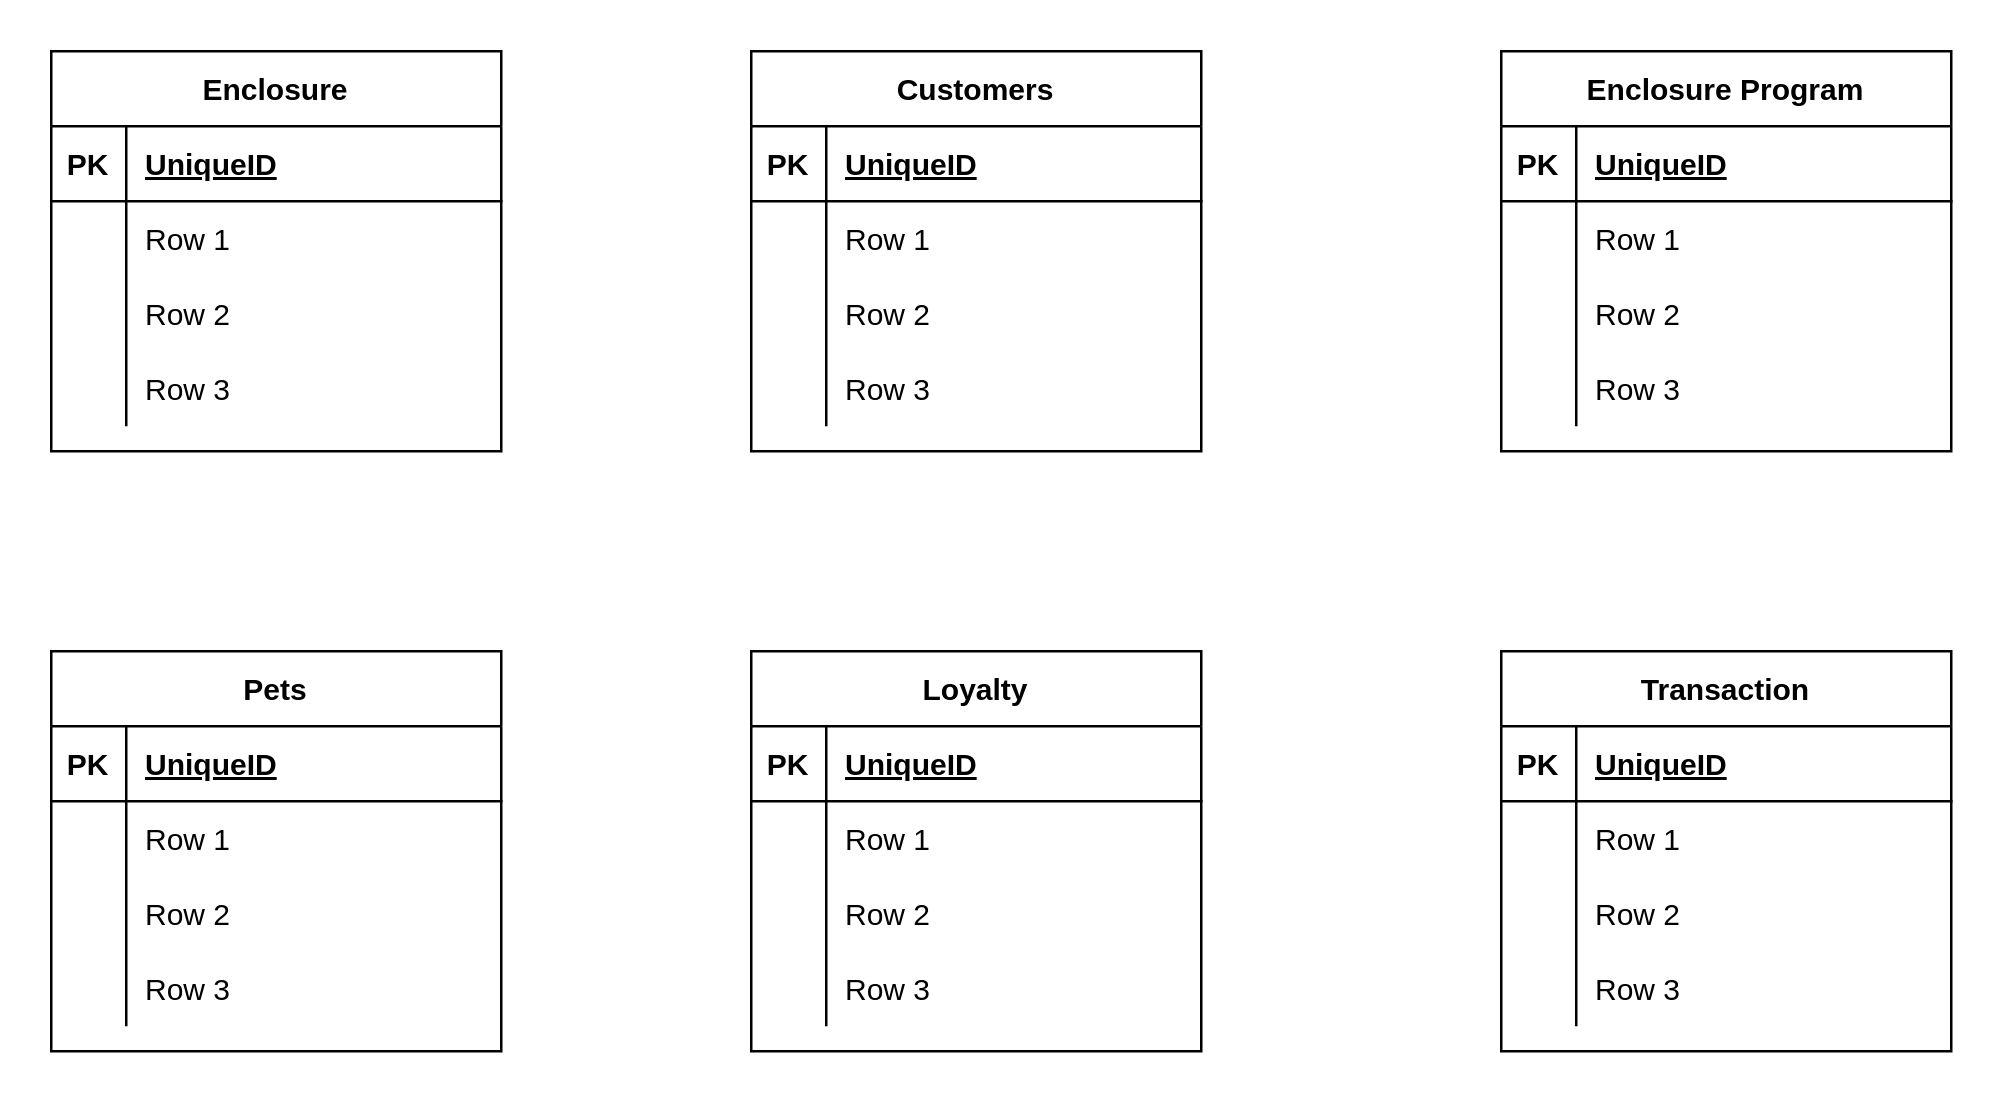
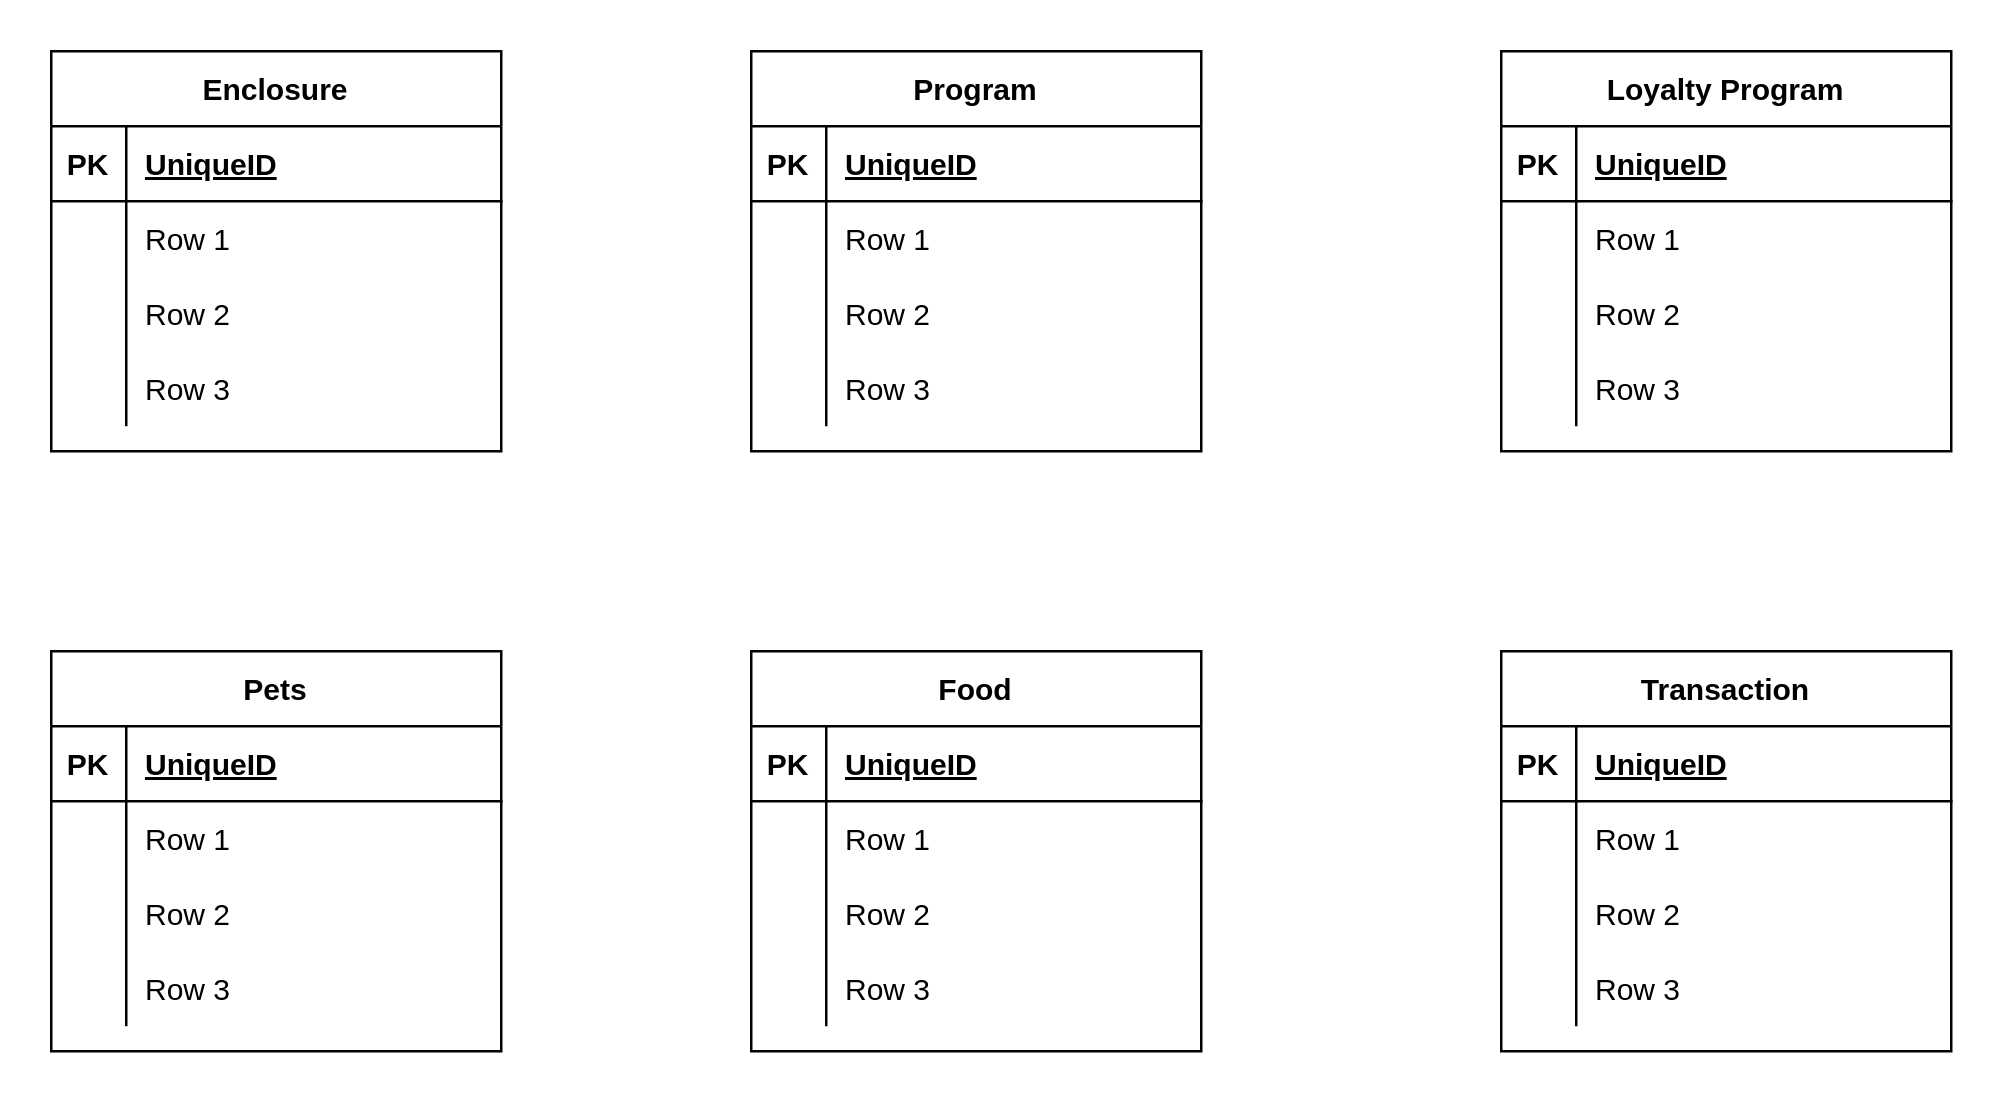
node "Customers": label "Customers" -> "Program"
node "Enclosure Program": label "Enclosure Program" -> "Loyalty Program"
node "Loyalty": label "Loyalty" -> "Food"
